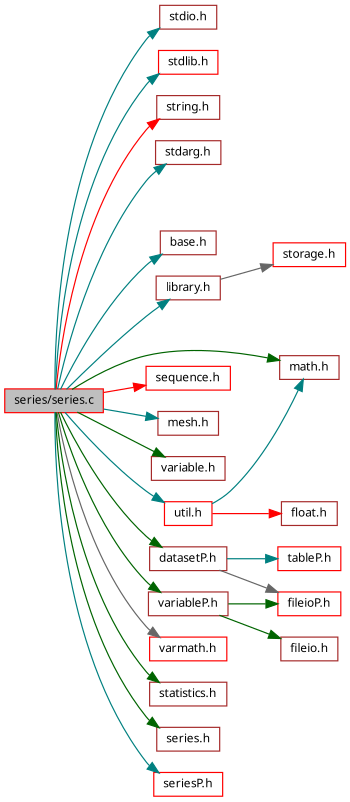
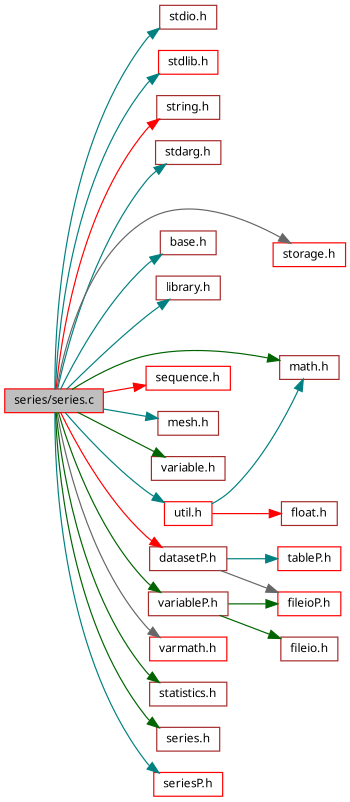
edge "library.h" -> "storage.h": now "series/series.c" -> "storage.h"
edge "series/series.c" -> "datasetP.h": color darkgreen -> red
